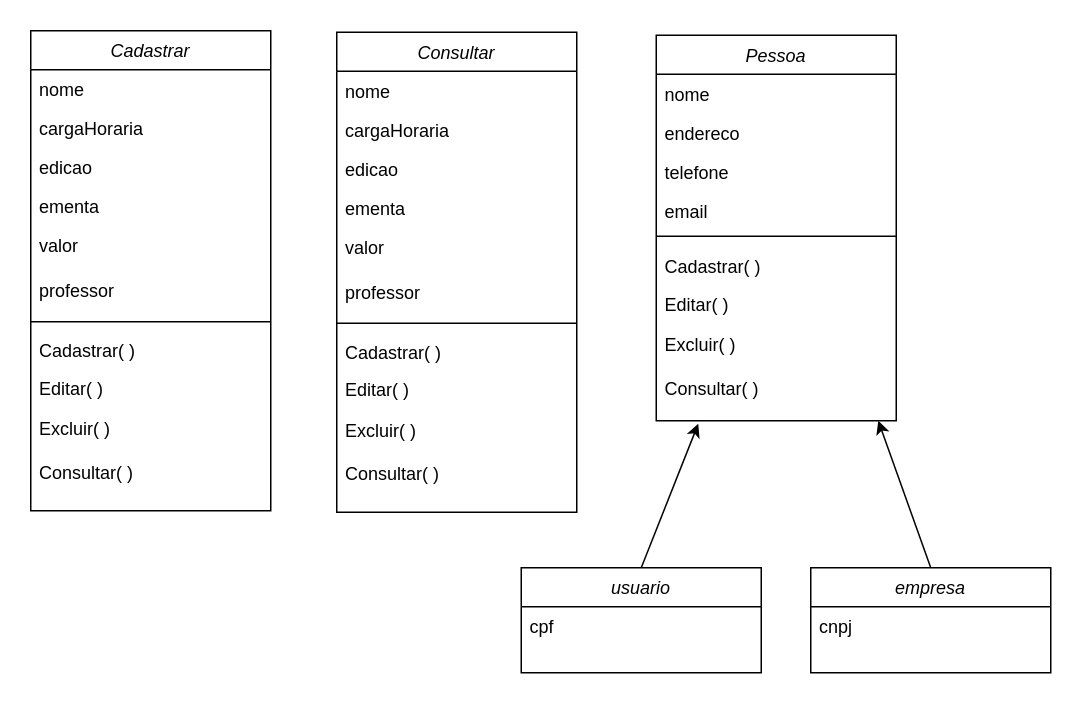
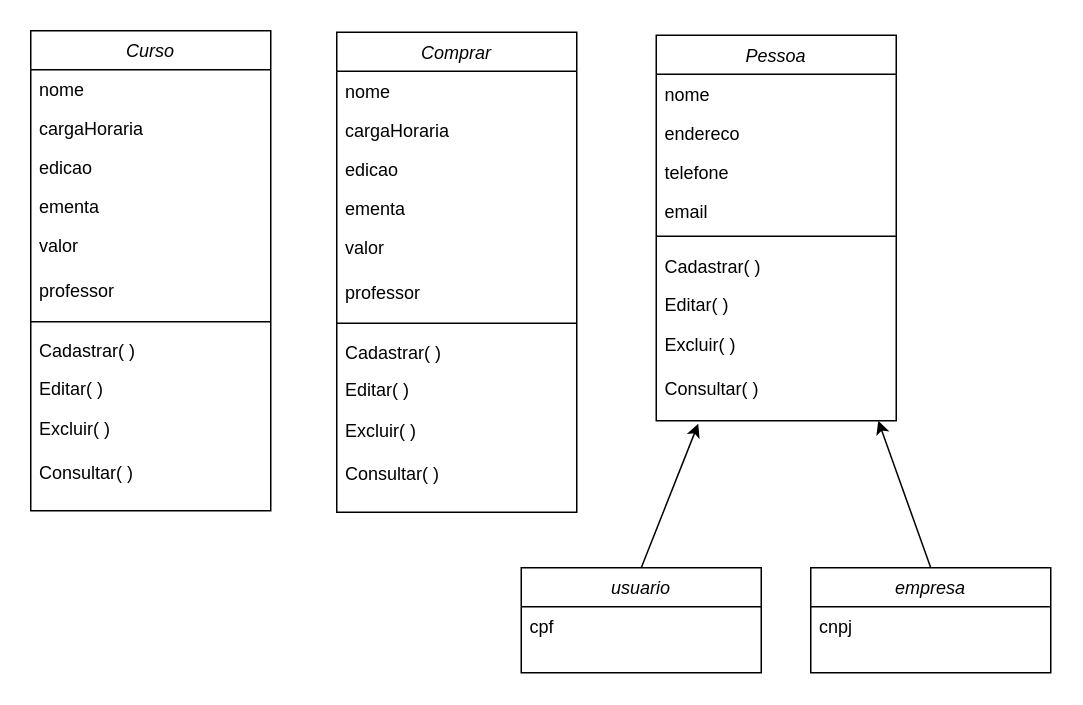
node "Cadastrar": label "Cadastrar" -> "Curso"
node "Consultar": label "Consultar" -> "Comprar"
